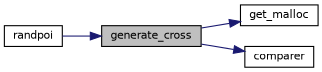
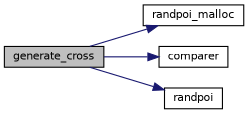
node "get_malloc": label "get_malloc" -> "randpoi_malloc"
edge "randpoi" -> "generate_cross": reversed
